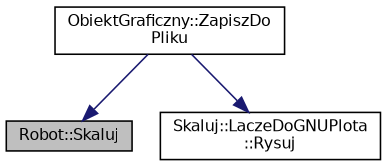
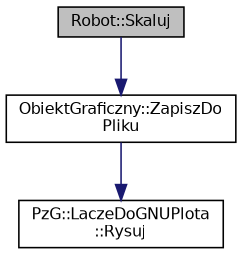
edge "ObiektGraficzny::ZapiszDo Pliku" -> "Robot::Skaluj": reversed
node "Skaluj::LaczeDoGNUPlota ::Rysuj": label "Skaluj::LaczeDoGNUPlota ::Rysuj" -> "PzG::LaczeDoGNUPlota ::Rysuj"
